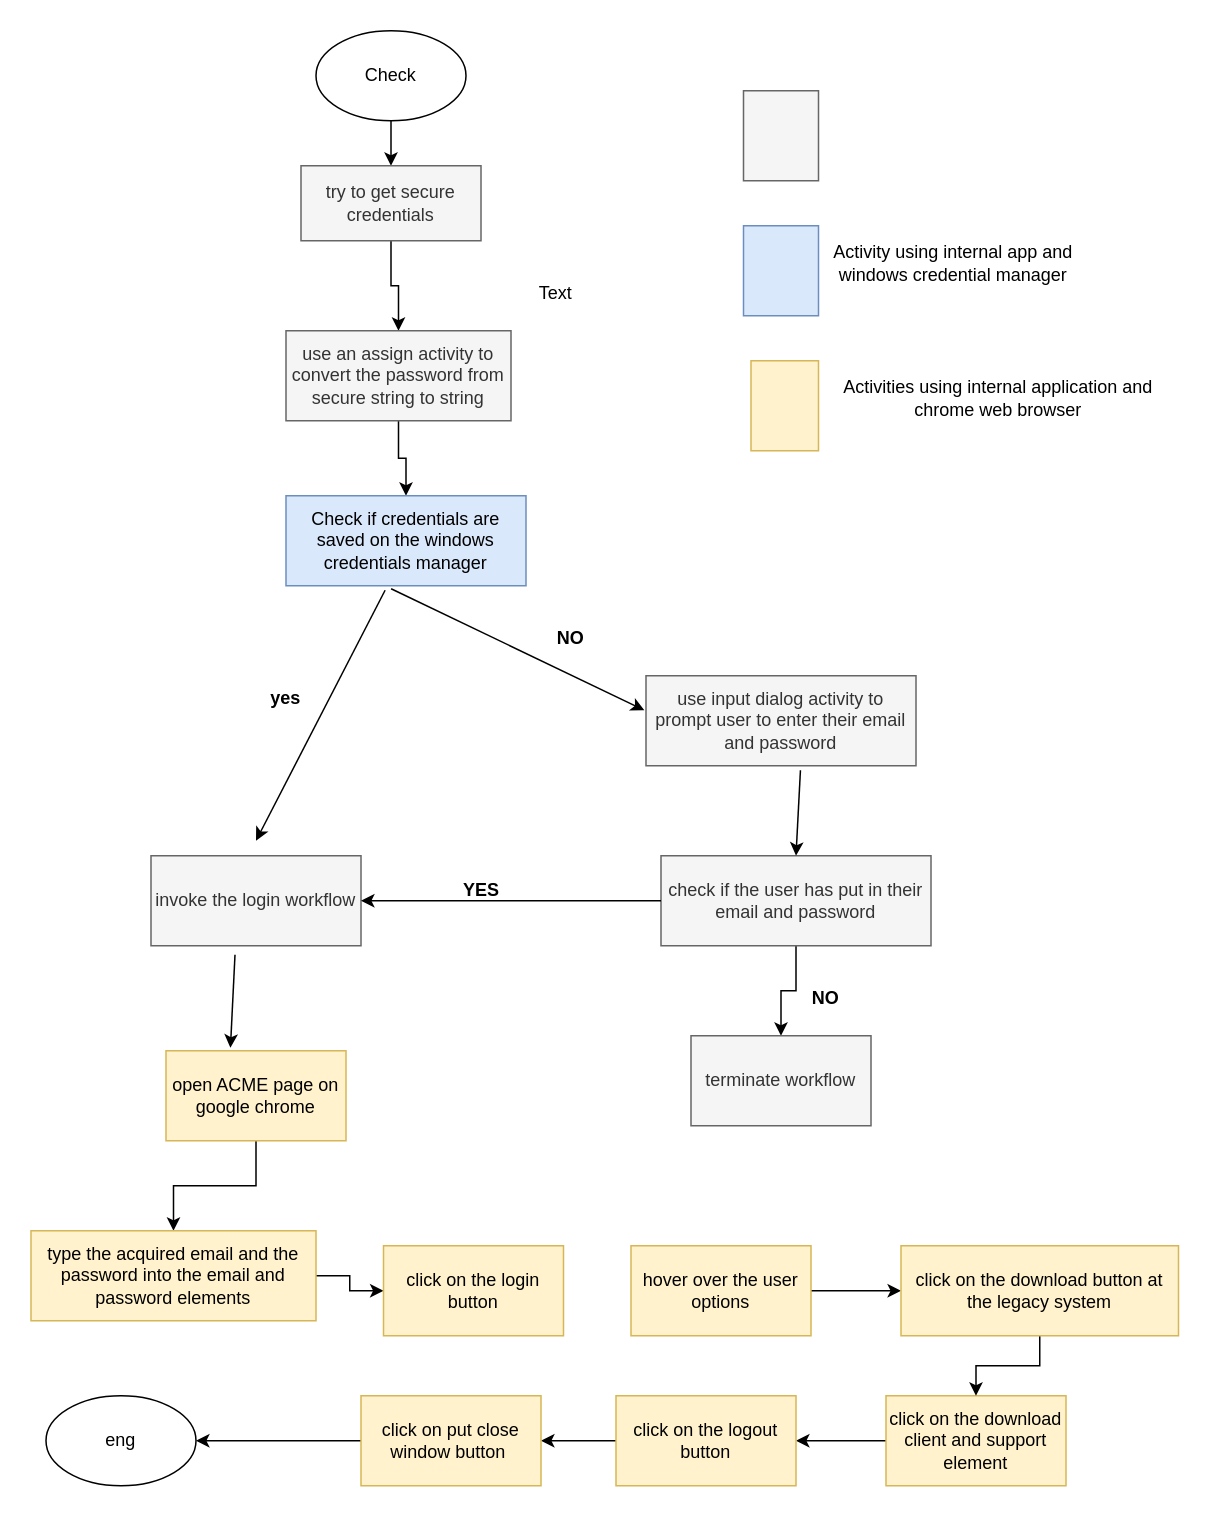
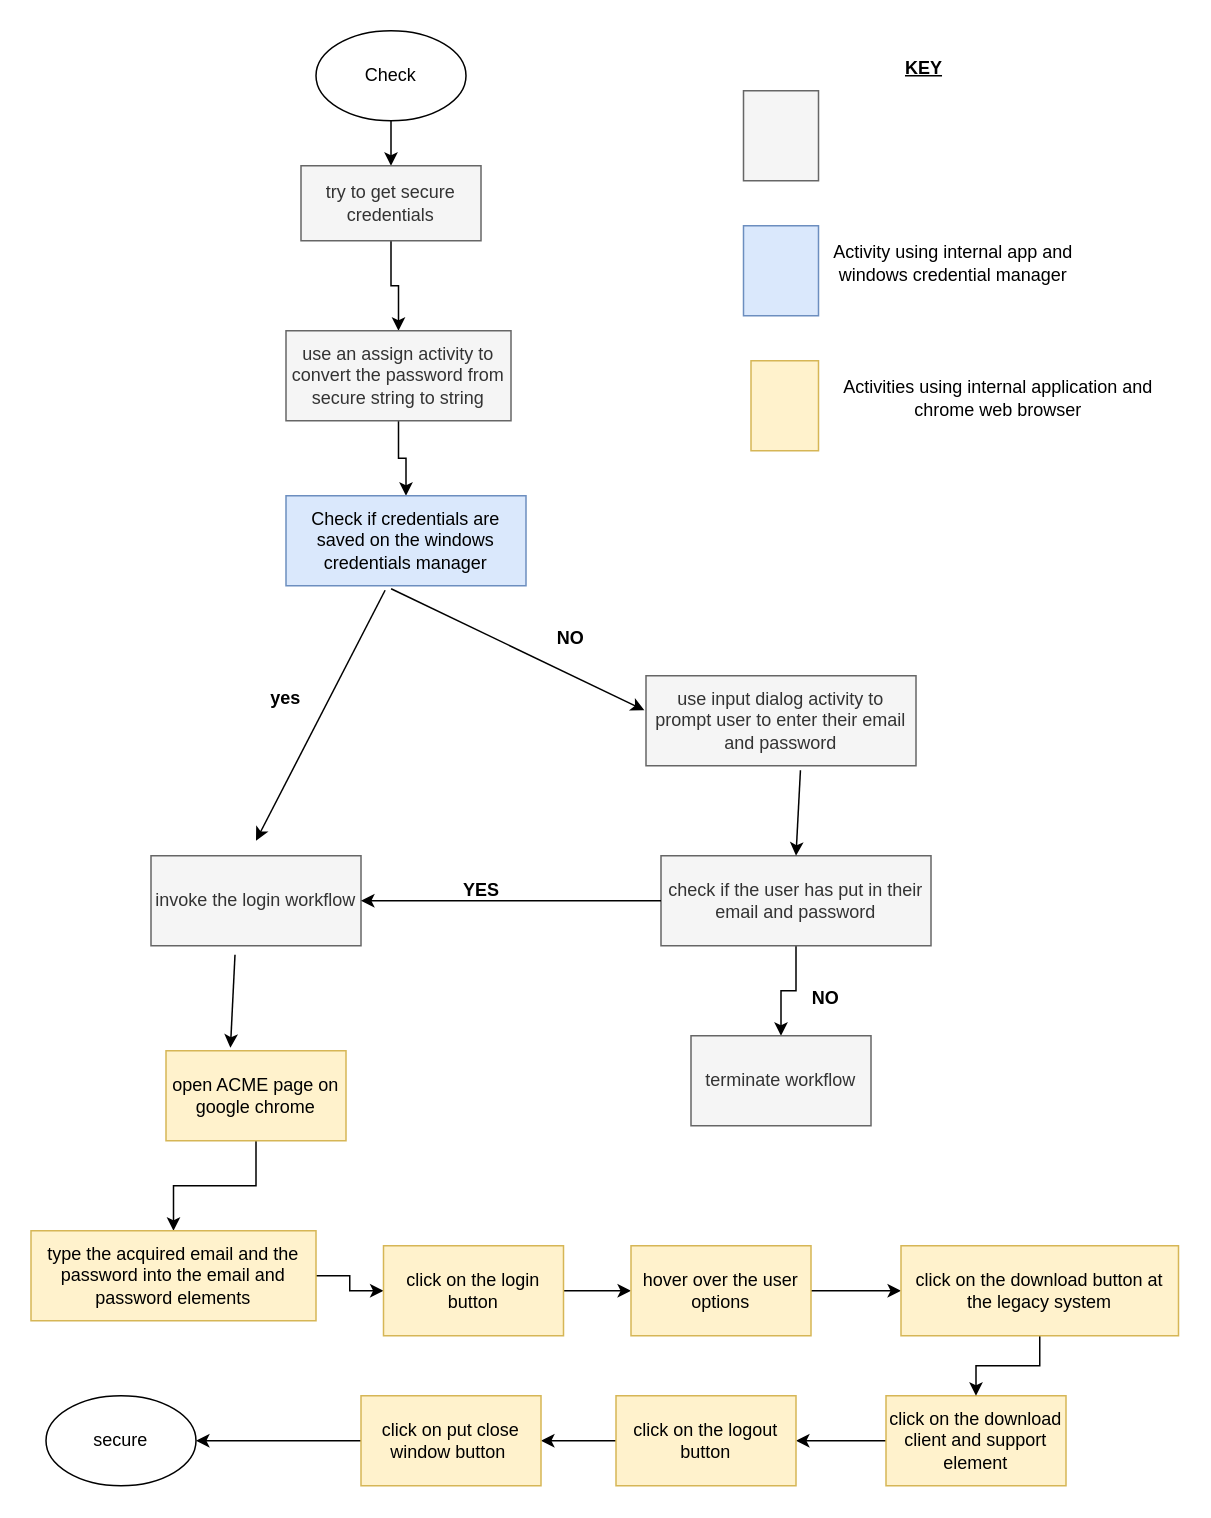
node "KEY": added
node "Text": removed
edge "click on the login button" -> "hover over the user options": added
node "eng": label "eng" -> "secure"
